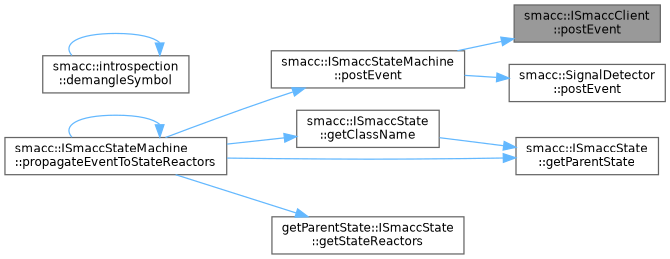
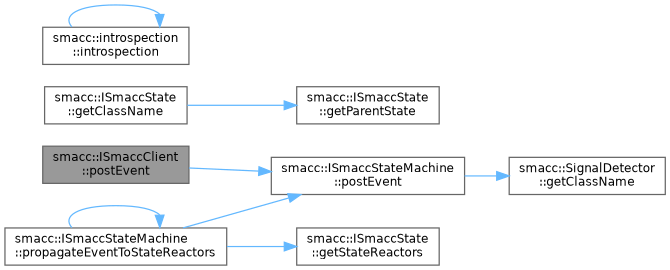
edge "smacc::ISmaccStateMachine ::postEvent" -> "smacc::ISmaccClient ::postEvent": reversed
node "smacc::introspection ::demangleSymbol": label "smacc::introspection ::demangleSymbol" -> "smacc::introspection ::introspection"
node "smacc::SignalDetector ::postEvent": label "smacc::SignalDetector ::postEvent" -> "smacc::SignalDetector ::getClassName"
edge "smacc::ISmaccStateMachine ::propagateEventToStateReactors" -> "smacc::ISmaccState ::getClassName": removed
edge "smacc::ISmaccStateMachine ::propagateEventToStateReactors" -> "smacc::ISmaccState ::getParentState": removed
node "getParentState::ISmaccState ::getStateReactors": label "getParentState::ISmaccState ::getStateReactors" -> "smacc::ISmaccState ::getStateReactors"
